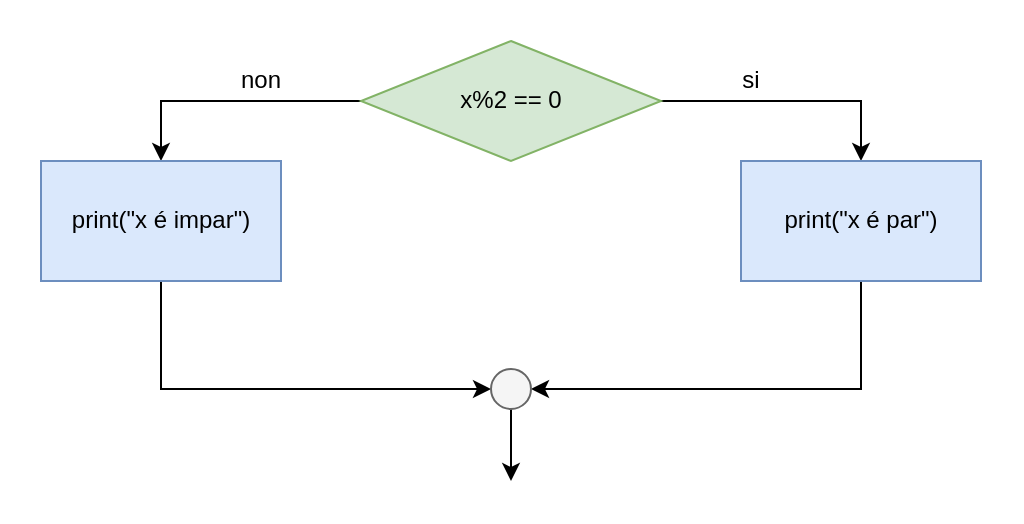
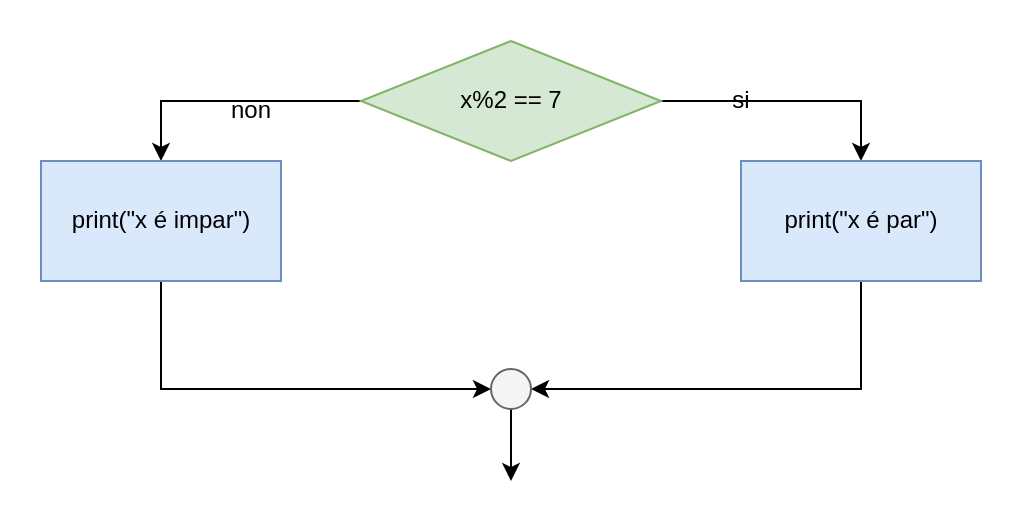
node "non": moved (261, 81) -> (251, 111)
node "si": moved (751, 81) -> (741, 101)
node "x%2 == 0": label "x%2 == 0" -> "x%2 == 7"
